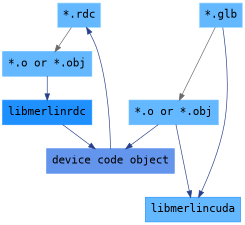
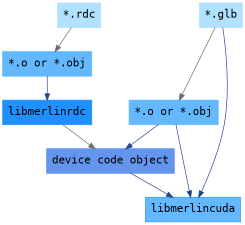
node "*.rdc": fillcolor steelblue1 -> lightskyblue1
node "*.glb": fillcolor steelblue1 -> lightskyblue1
edge "device code object" -> "*.rdc": now "device code object" -> "libmerlincuda"
edge "libmerlinrdc" -> "device code object": color royalblue4 -> dimgrey
